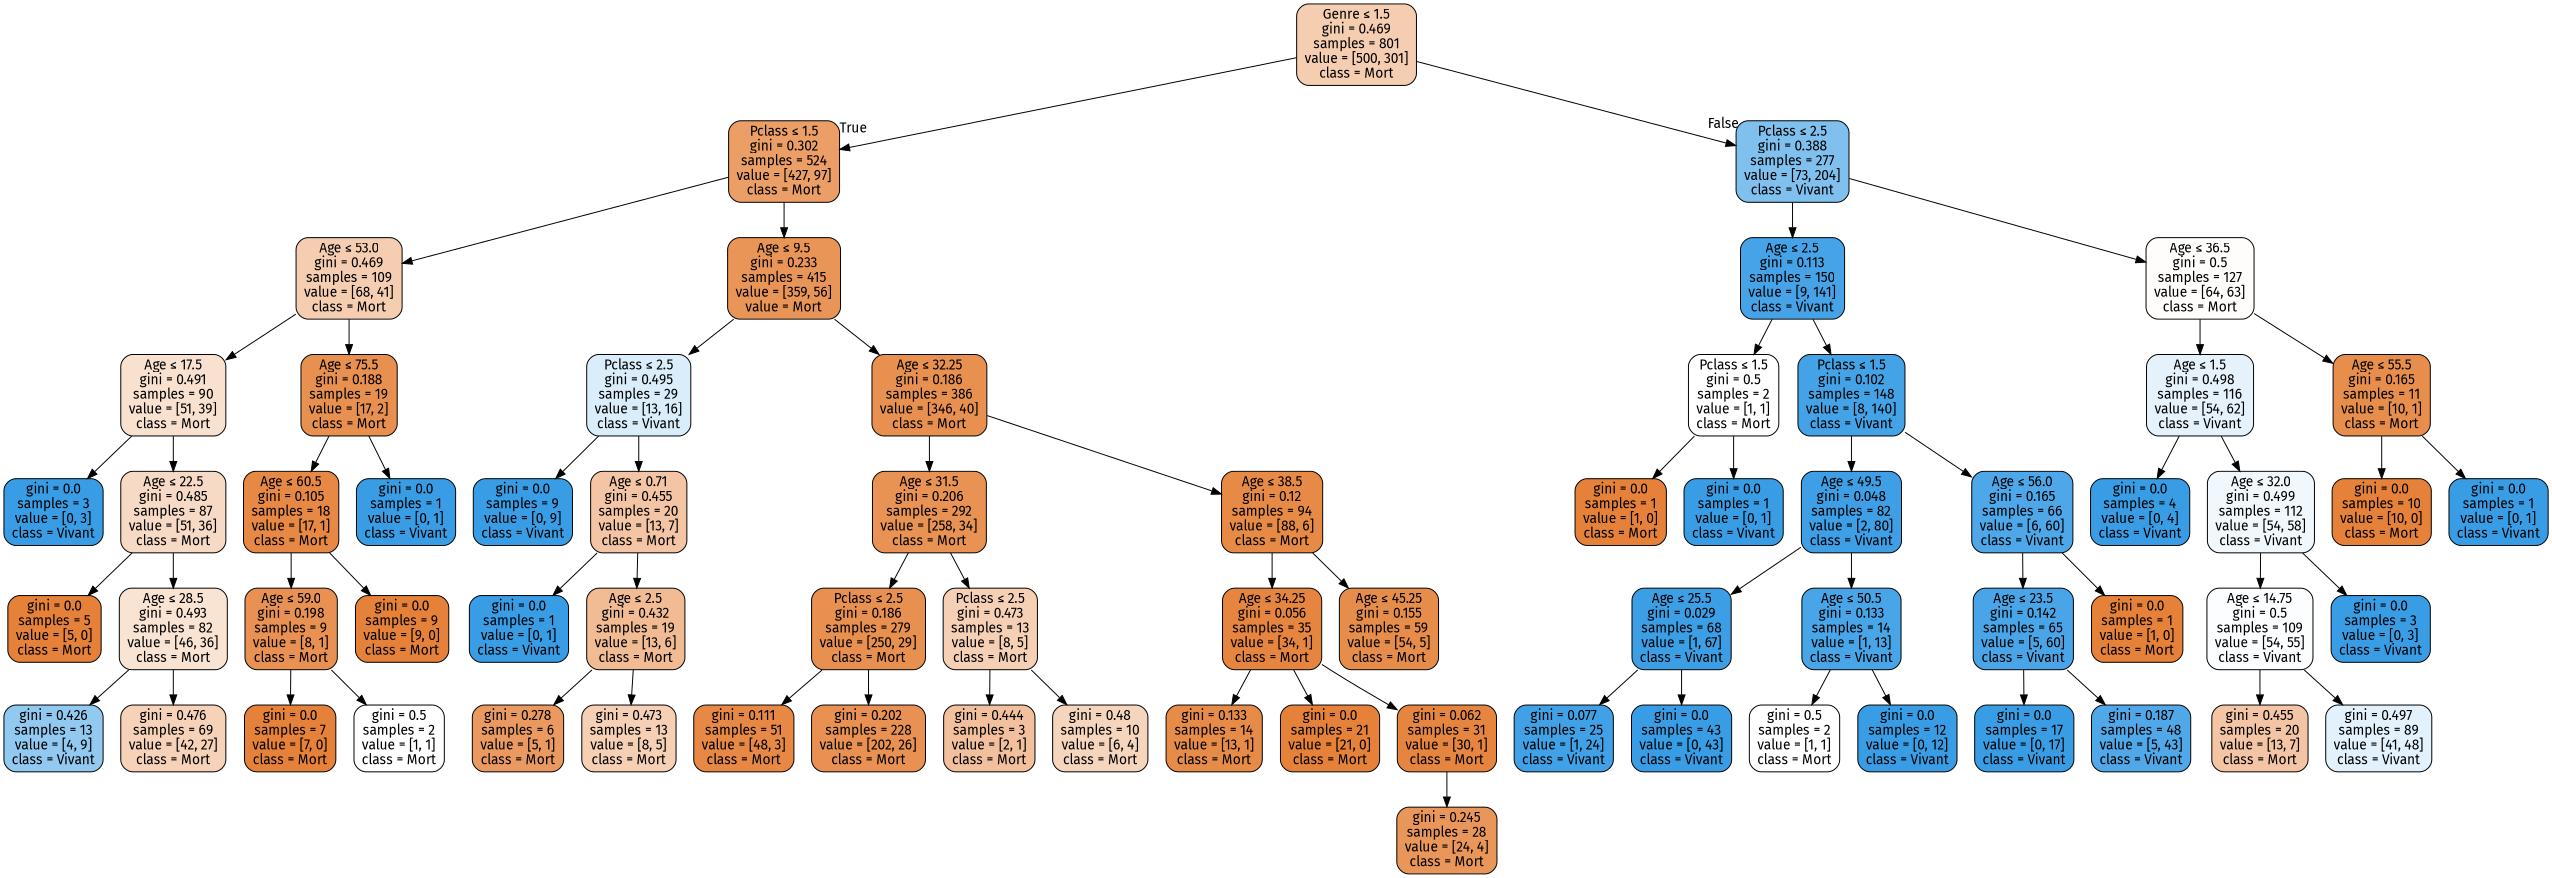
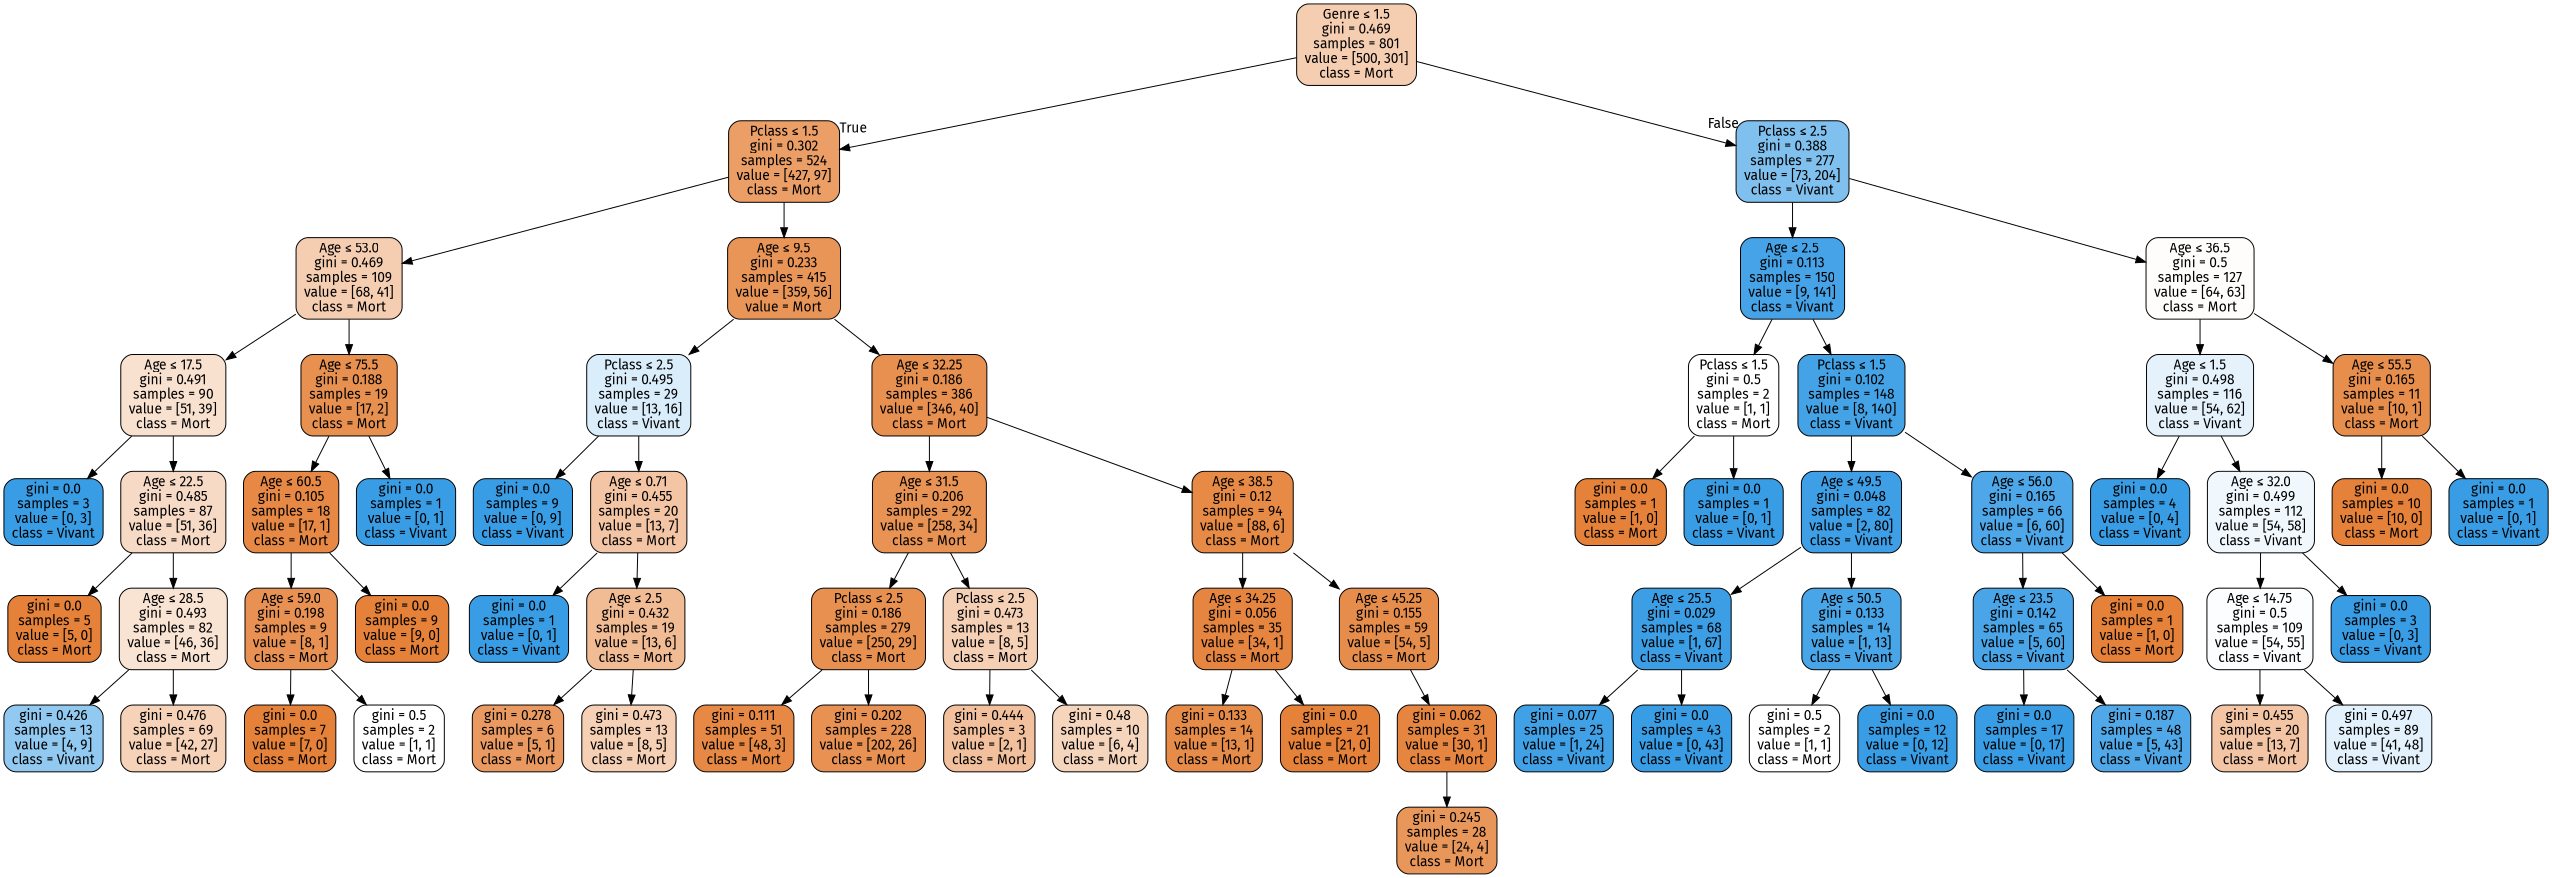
edge "Age ≤ 34.25" -> "gini = 0.062": now "Age ≤ 45.25" -> "gini = 0.062"
